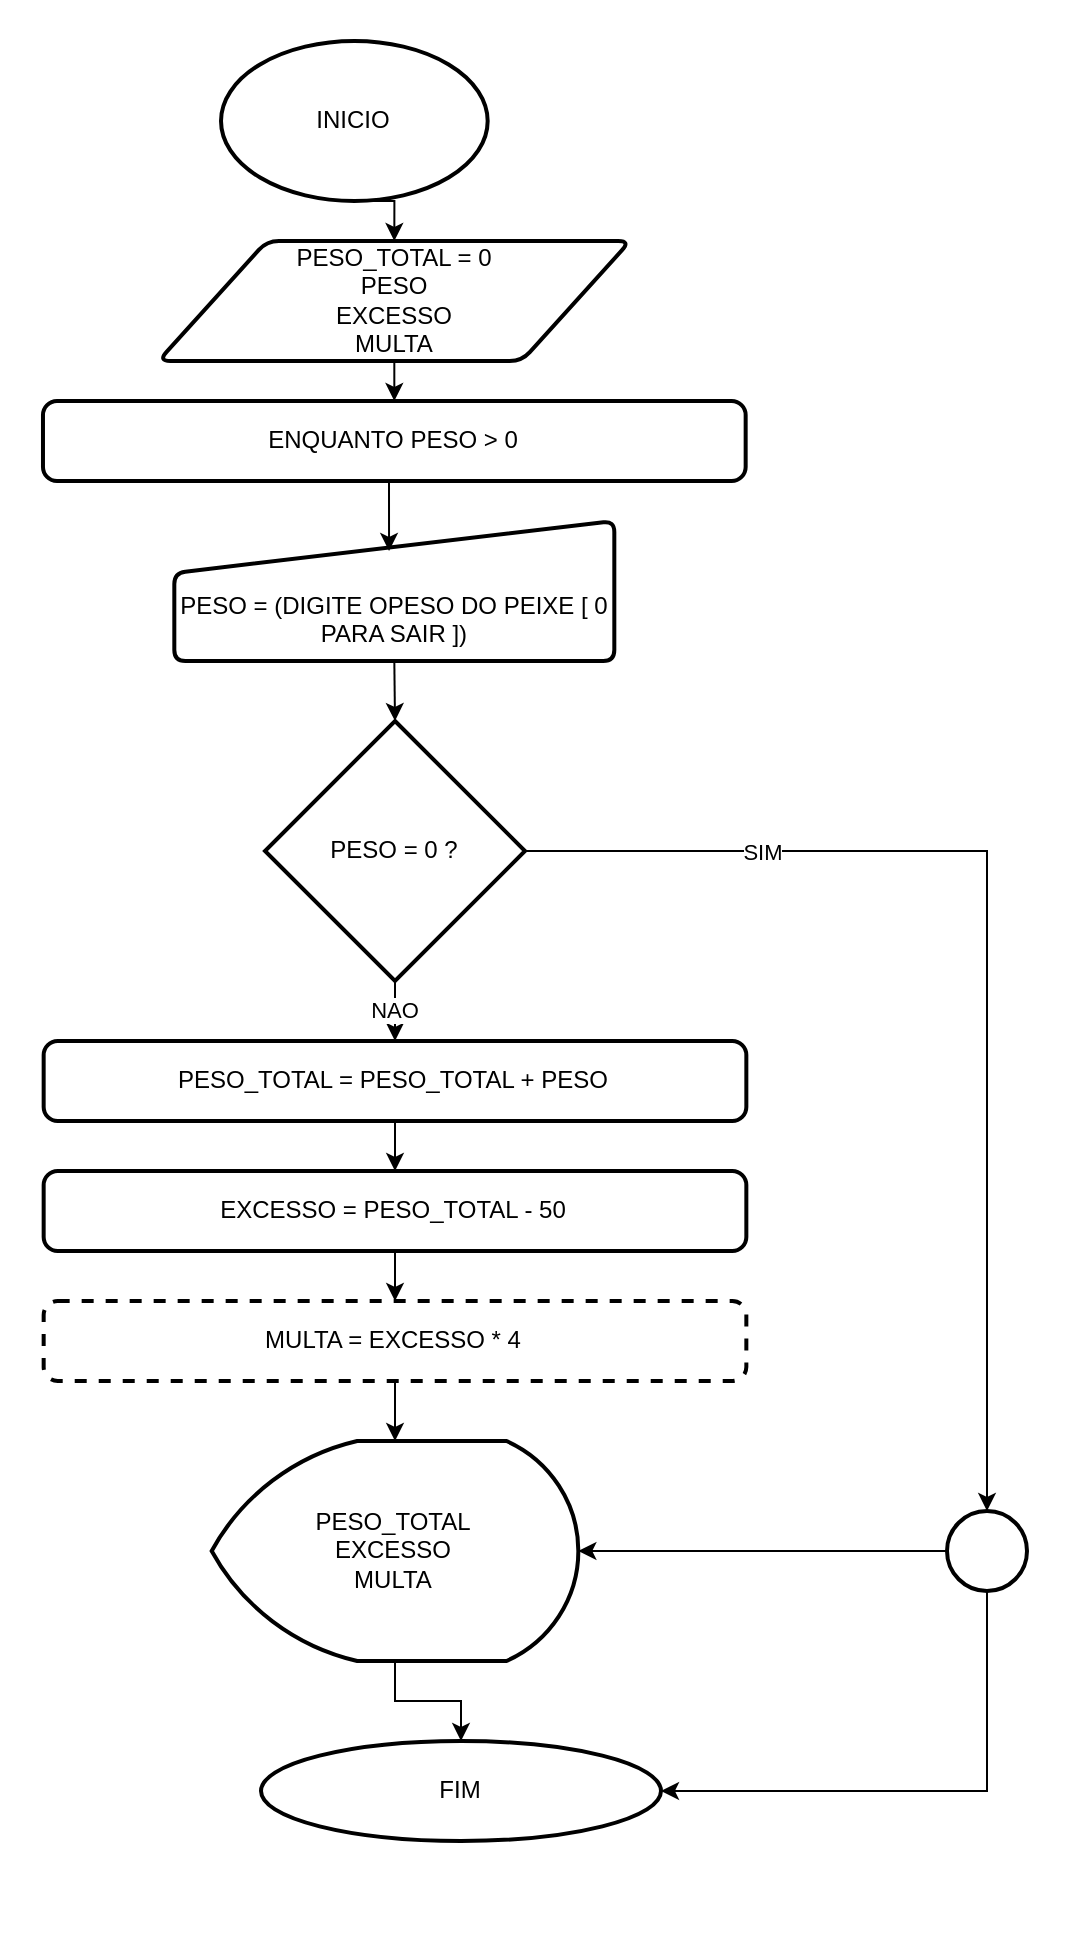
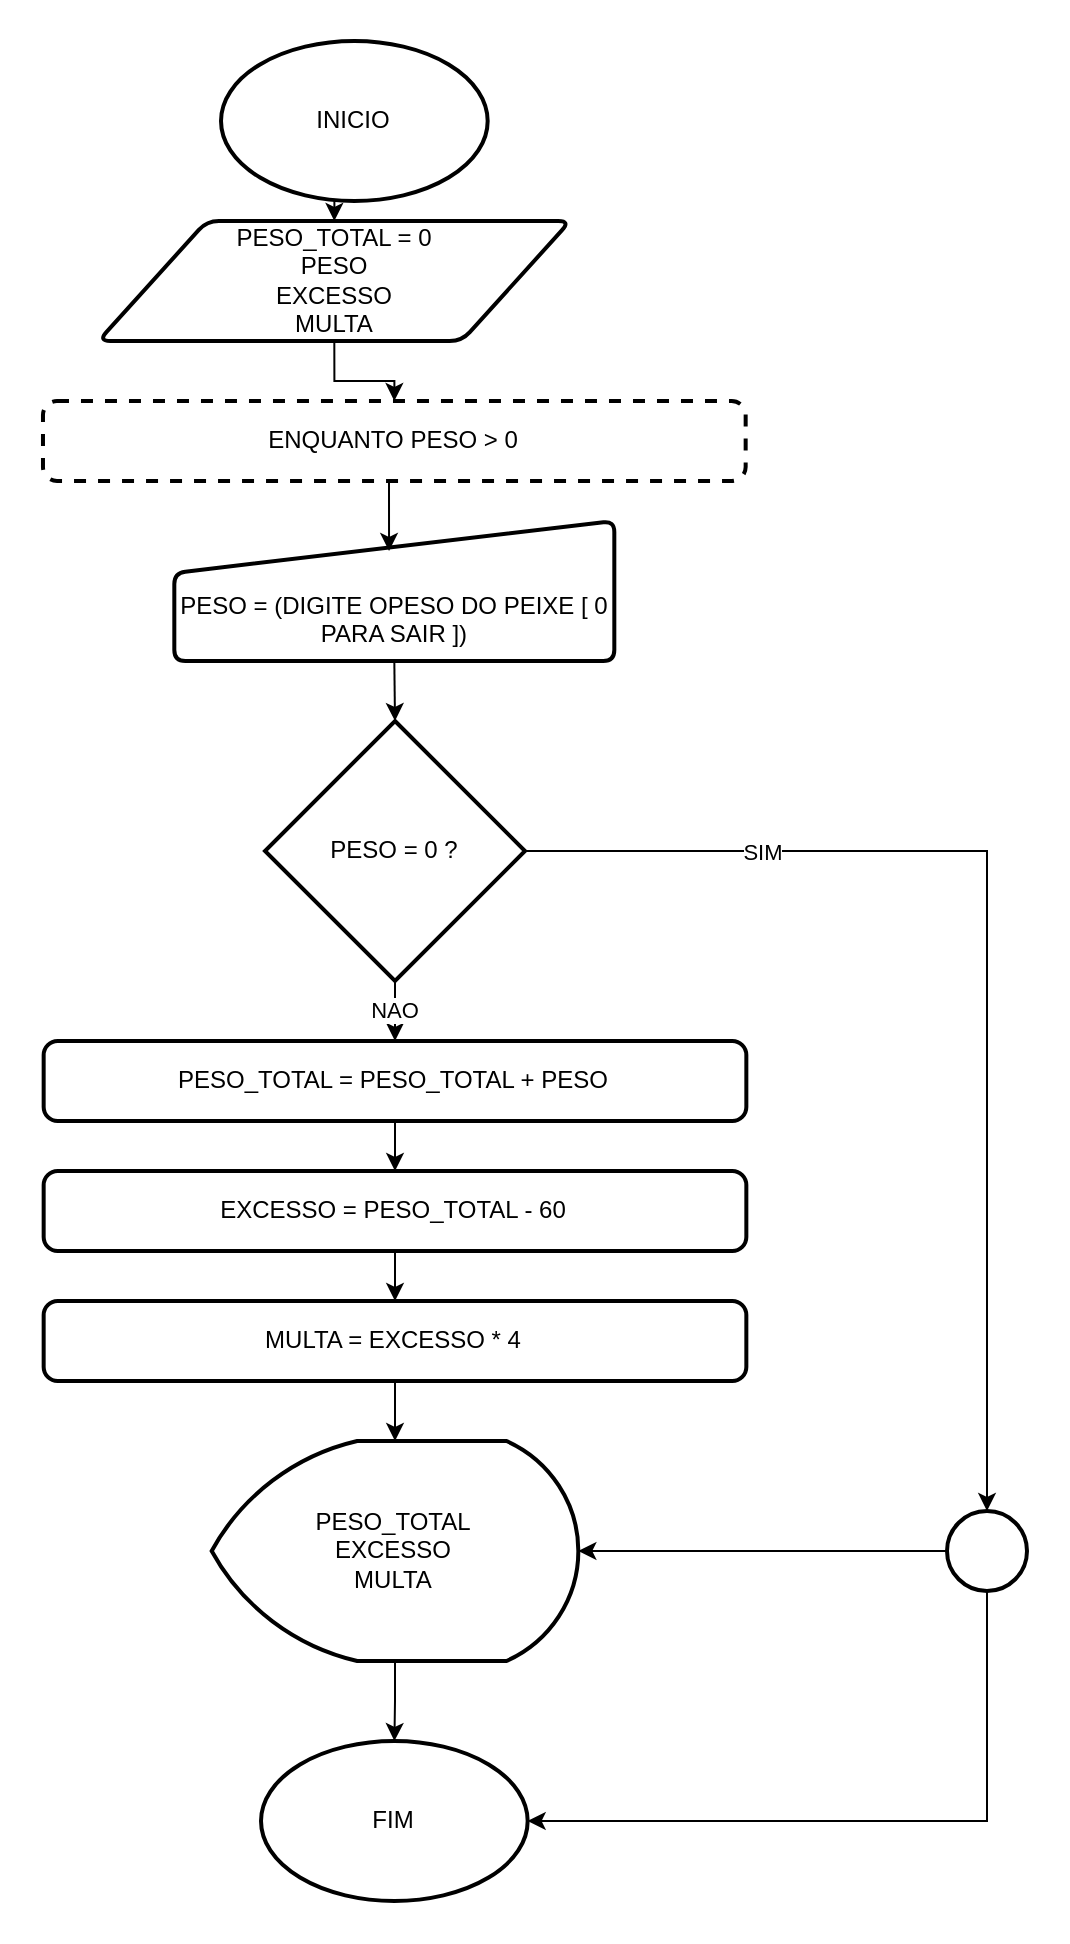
node "PESO_TOTAL = 0 PESO EXCESSO MULTA": moved (394, 301) -> (334, 281)
node "ENQUANTO PESO > 0": style solid -> dashed
node "EXCESSO = PESO_TOTAL - 50": label "EXCESSO = PESO_TOTAL - 50" -> "EXCESSO = PESO_TOTAL - 60"
node "MULTA = EXCESSO * 4": style dashed -> solid
node "FIM": size 400x100 -> 267x160
